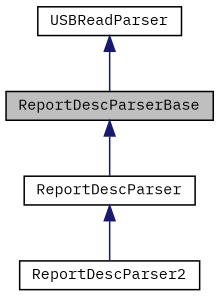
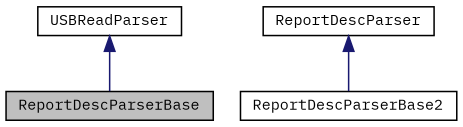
edge "ReportDescParser" -> "ReportDescParserBase": removed
node "ReportDescParser2": label "ReportDescParser2" -> "ReportDescParserBase2"
